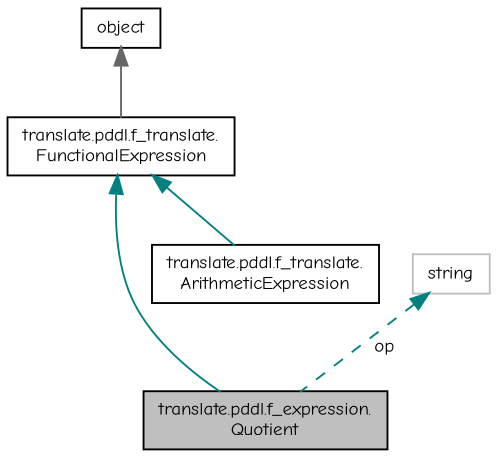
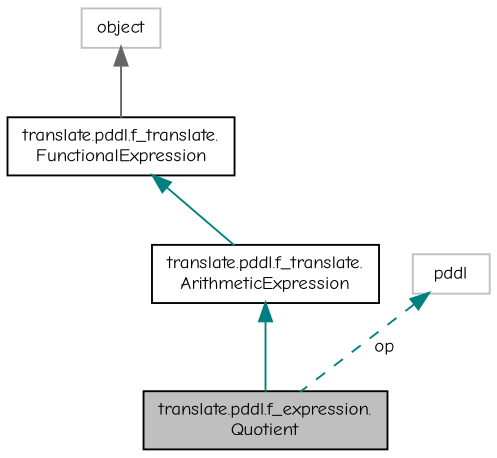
node "object": color black -> grey75
node "string": label "string" -> "pddl"
edge "translate.pddl.f_expression. Quotient" -> "translate.pddl.f_translate. FunctionalExpression": now "translate.pddl.f_expression. Quotient" -> "translate.pddl.f_translate. ArithmeticExpression"
